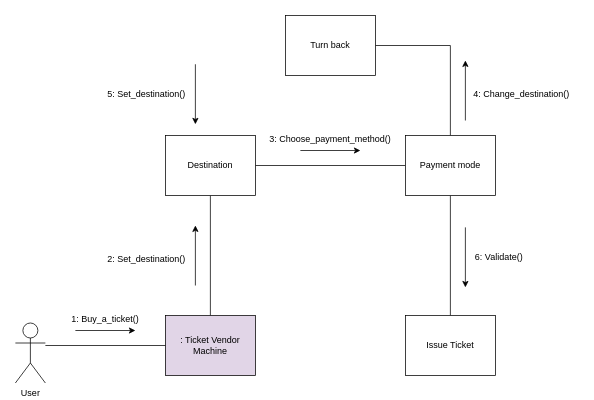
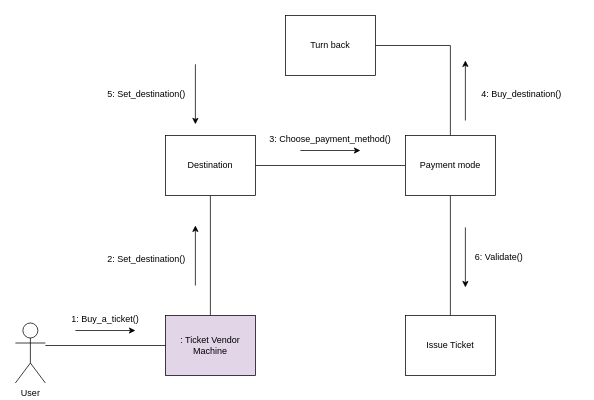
node "4: Change_destination()": label "4: Change_destination()" -> "4: Buy_destination()"
